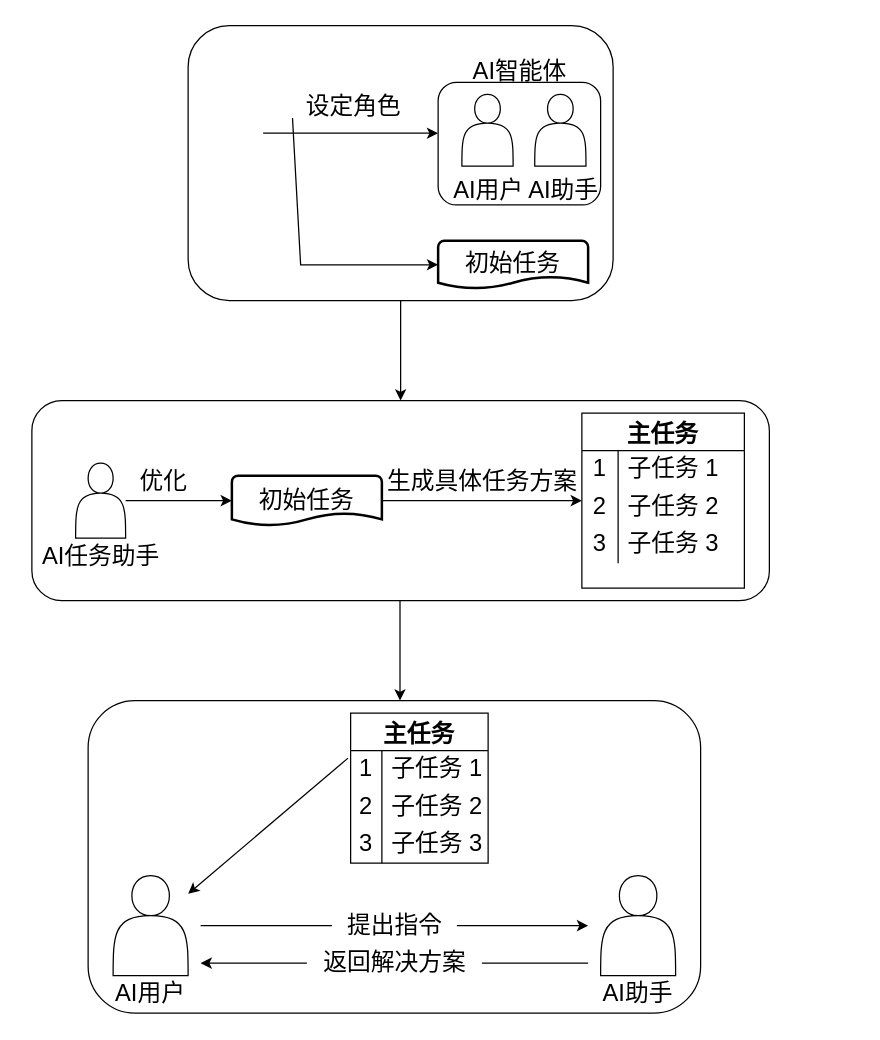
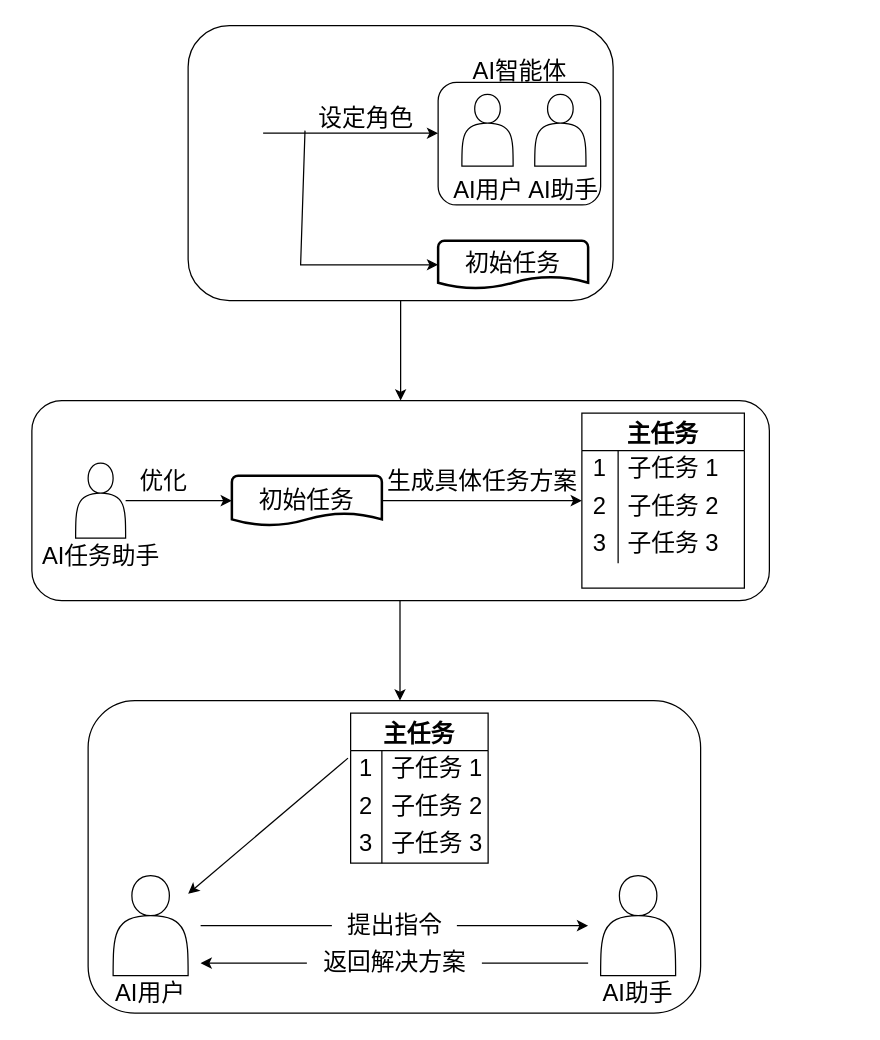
node "设定角色": moved (353, 107) -> (366, 119)
